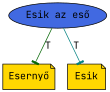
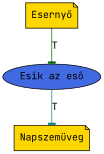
edge "Esik az eső" -> "Esernyő": reversed
node "Esik": label "Esik" -> "Napszemüveg"
